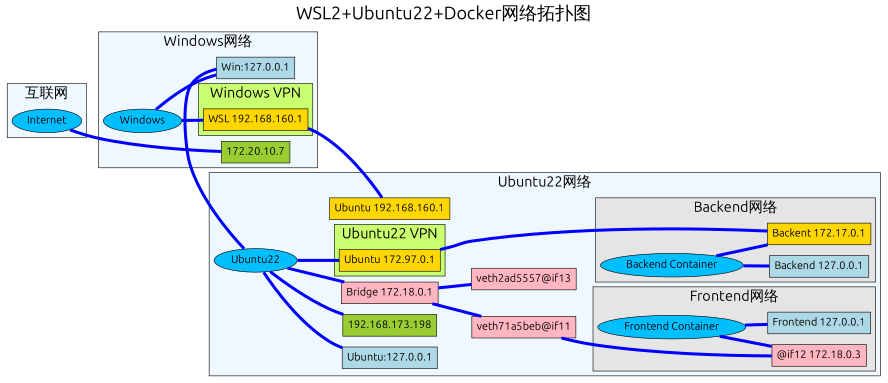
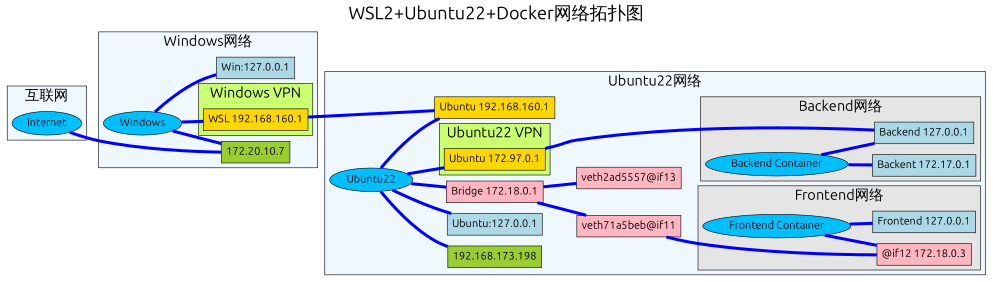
edge "Windows" -- "172.20.10.7": added
edge "Win:127.0.0.1" -- "Ubuntu22": now "Ubuntu 192.168.160.1" -- "Ubuntu22"
edge "Backent 172.17.0.1" -- "Ubuntu 172.97.0.1": now "Backend 127.0.0.1" -- "Ubuntu 172.97.0.1"
node "Backent 172.17.0.1": fillcolor gold -> lightblue
